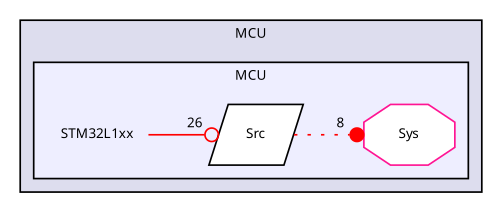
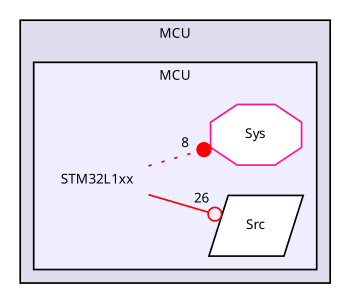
edge "Src" -> "Sys": now "STM32L1xx" -> "Sys"
